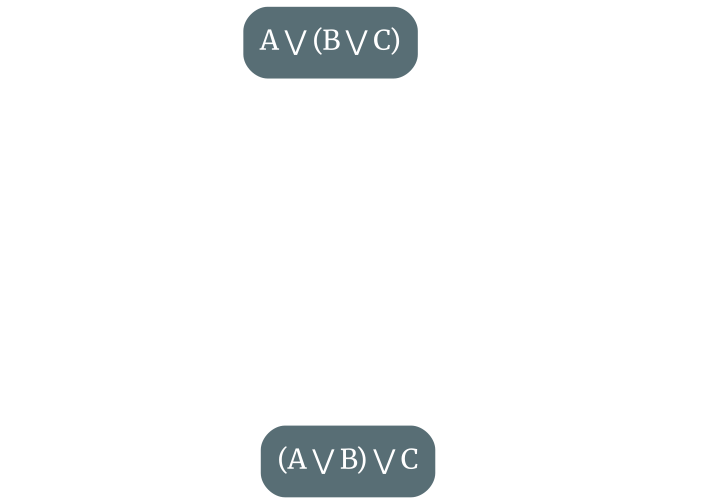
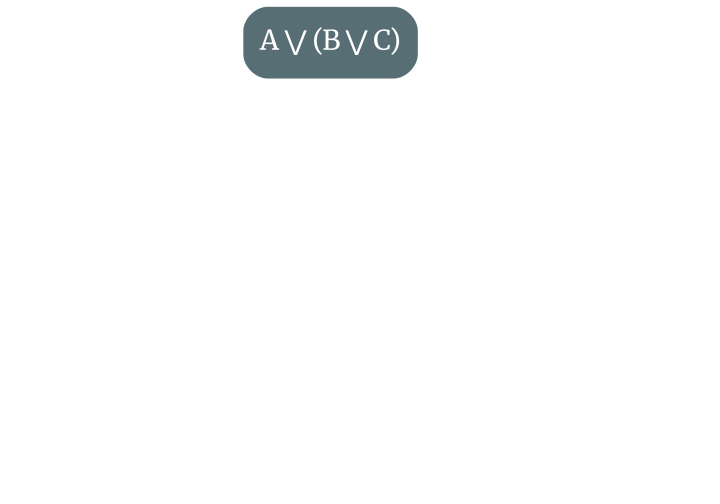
node "(A ⋁ B) ⋁ C": removed
